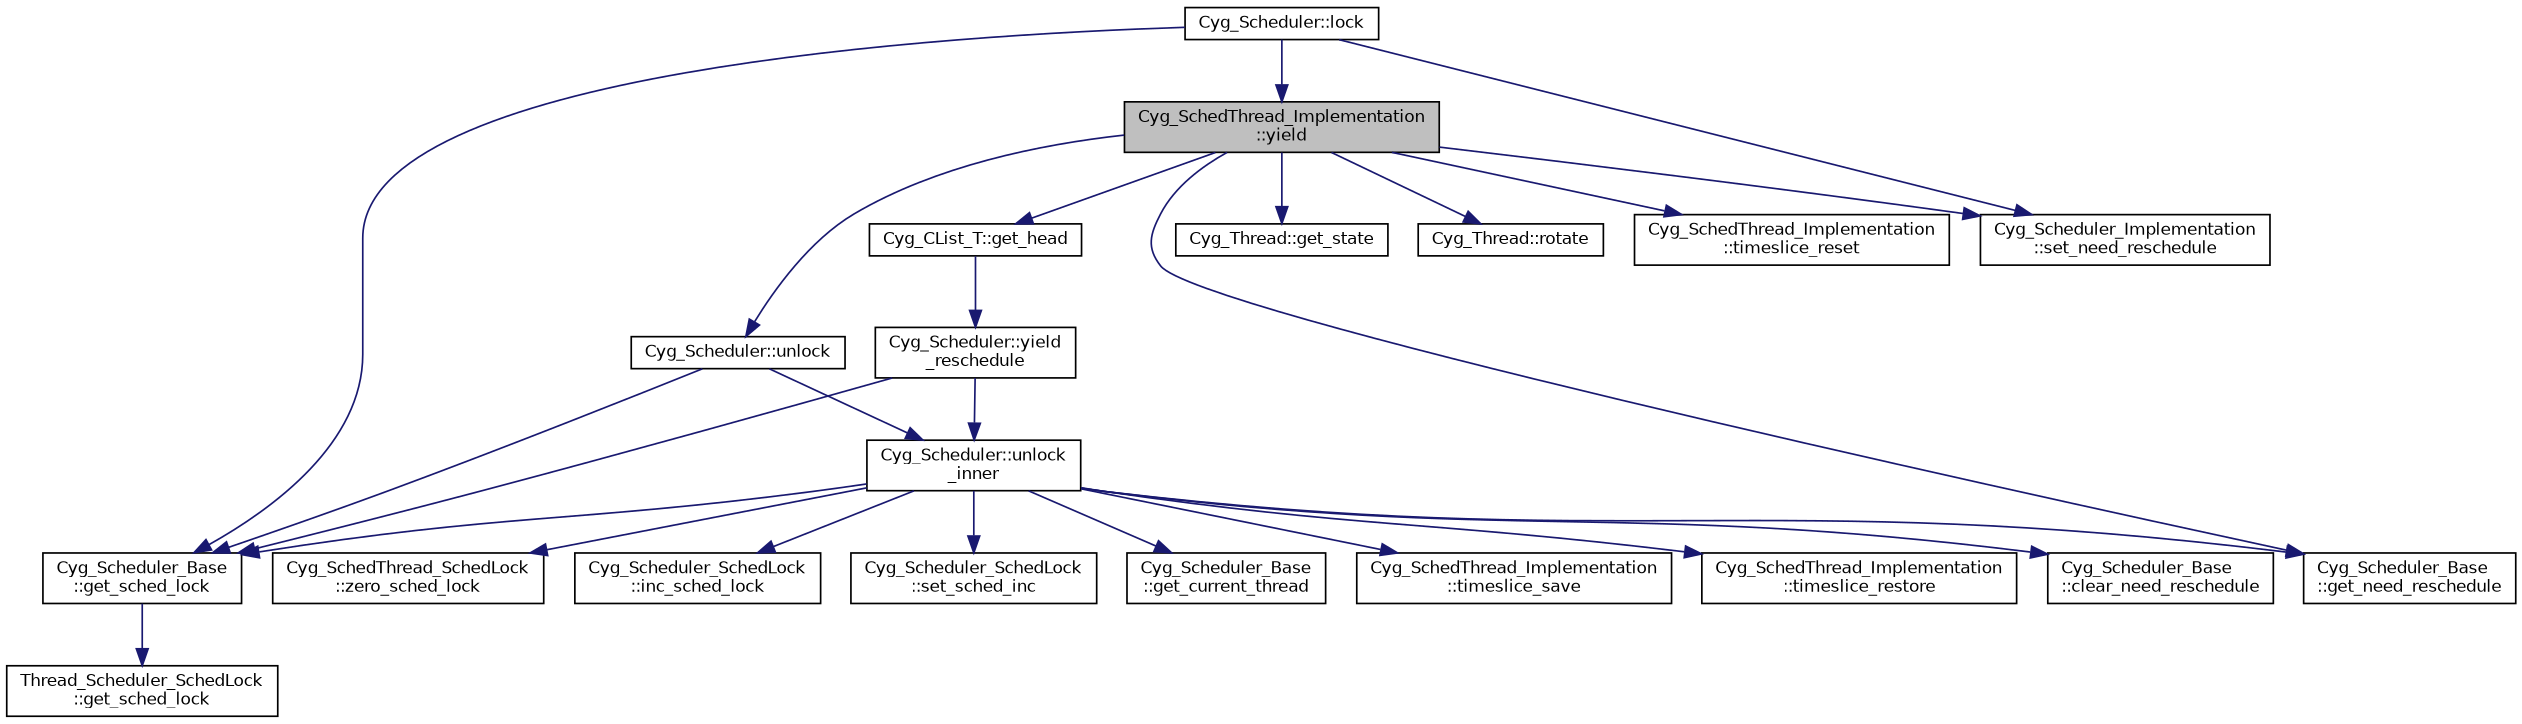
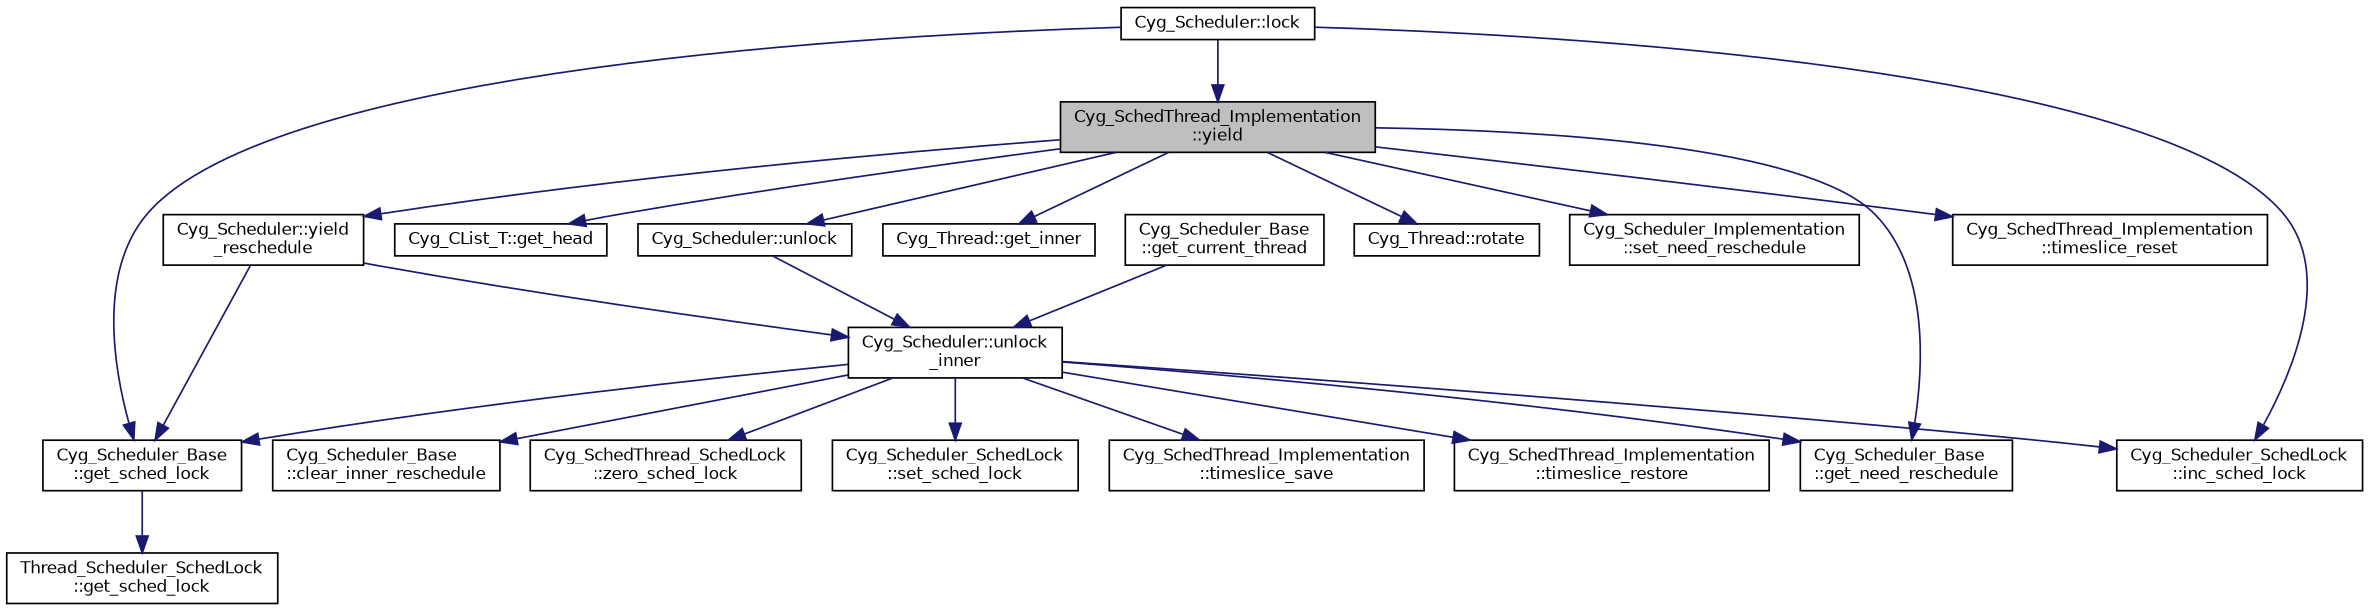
edge "Cyg_Scheduler::lock" -> "Cyg_Scheduler_Implementation ::set_need_reschedule": now "Cyg_Scheduler::lock" -> "Cyg_Scheduler_SchedLock ::inc_sched_lock"
node "Cyg_Thread::get_state": label "Cyg_Thread::get_state" -> "Cyg_Thread::get_inner"
edge "Cyg_CList_T::get_head" -> "Cyg_Scheduler::yield _reschedule": now "Cyg_SchedThread_Implementation ::yield" -> "Cyg_Scheduler::yield _reschedule"
edge "Cyg_Scheduler::unlock" -> "Cyg_Scheduler_Base ::get_sched_lock": removed
edge "Cyg_Scheduler::unlock _inner" -> "Cyg_Scheduler_Base ::get_current_thread": reversed
node "Cyg_Scheduler_SchedLock ::set_sched_inc": label "Cyg_Scheduler_SchedLock ::set_sched_inc" -> "Cyg_Scheduler_SchedLock ::set_sched_lock"
node "Cyg_Scheduler_Base ::clear_need_reschedule": label "Cyg_Scheduler_Base ::clear_need_reschedule" -> "Cyg_Scheduler_Base ::clear_inner_reschedule"
